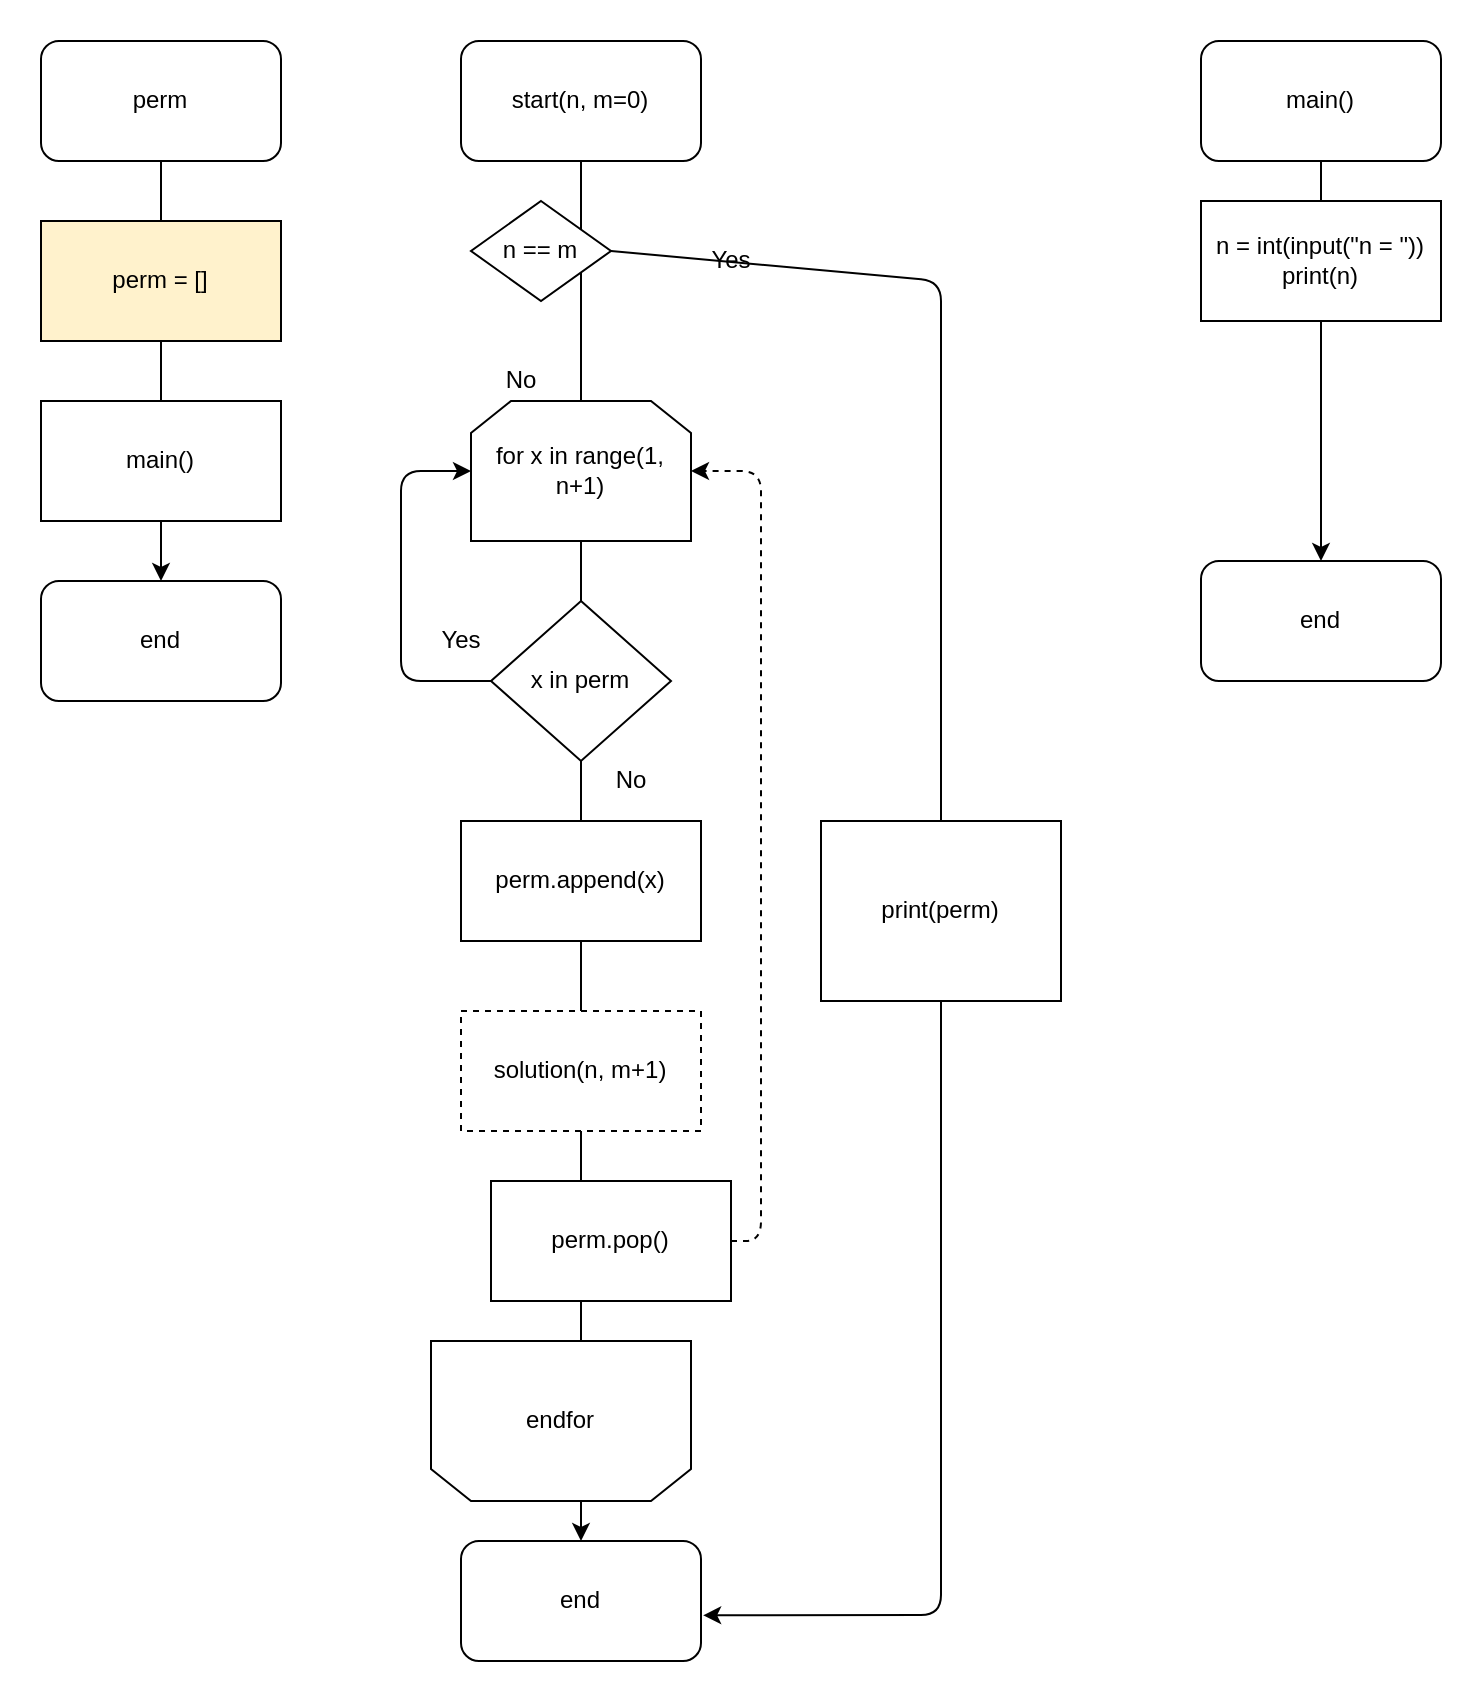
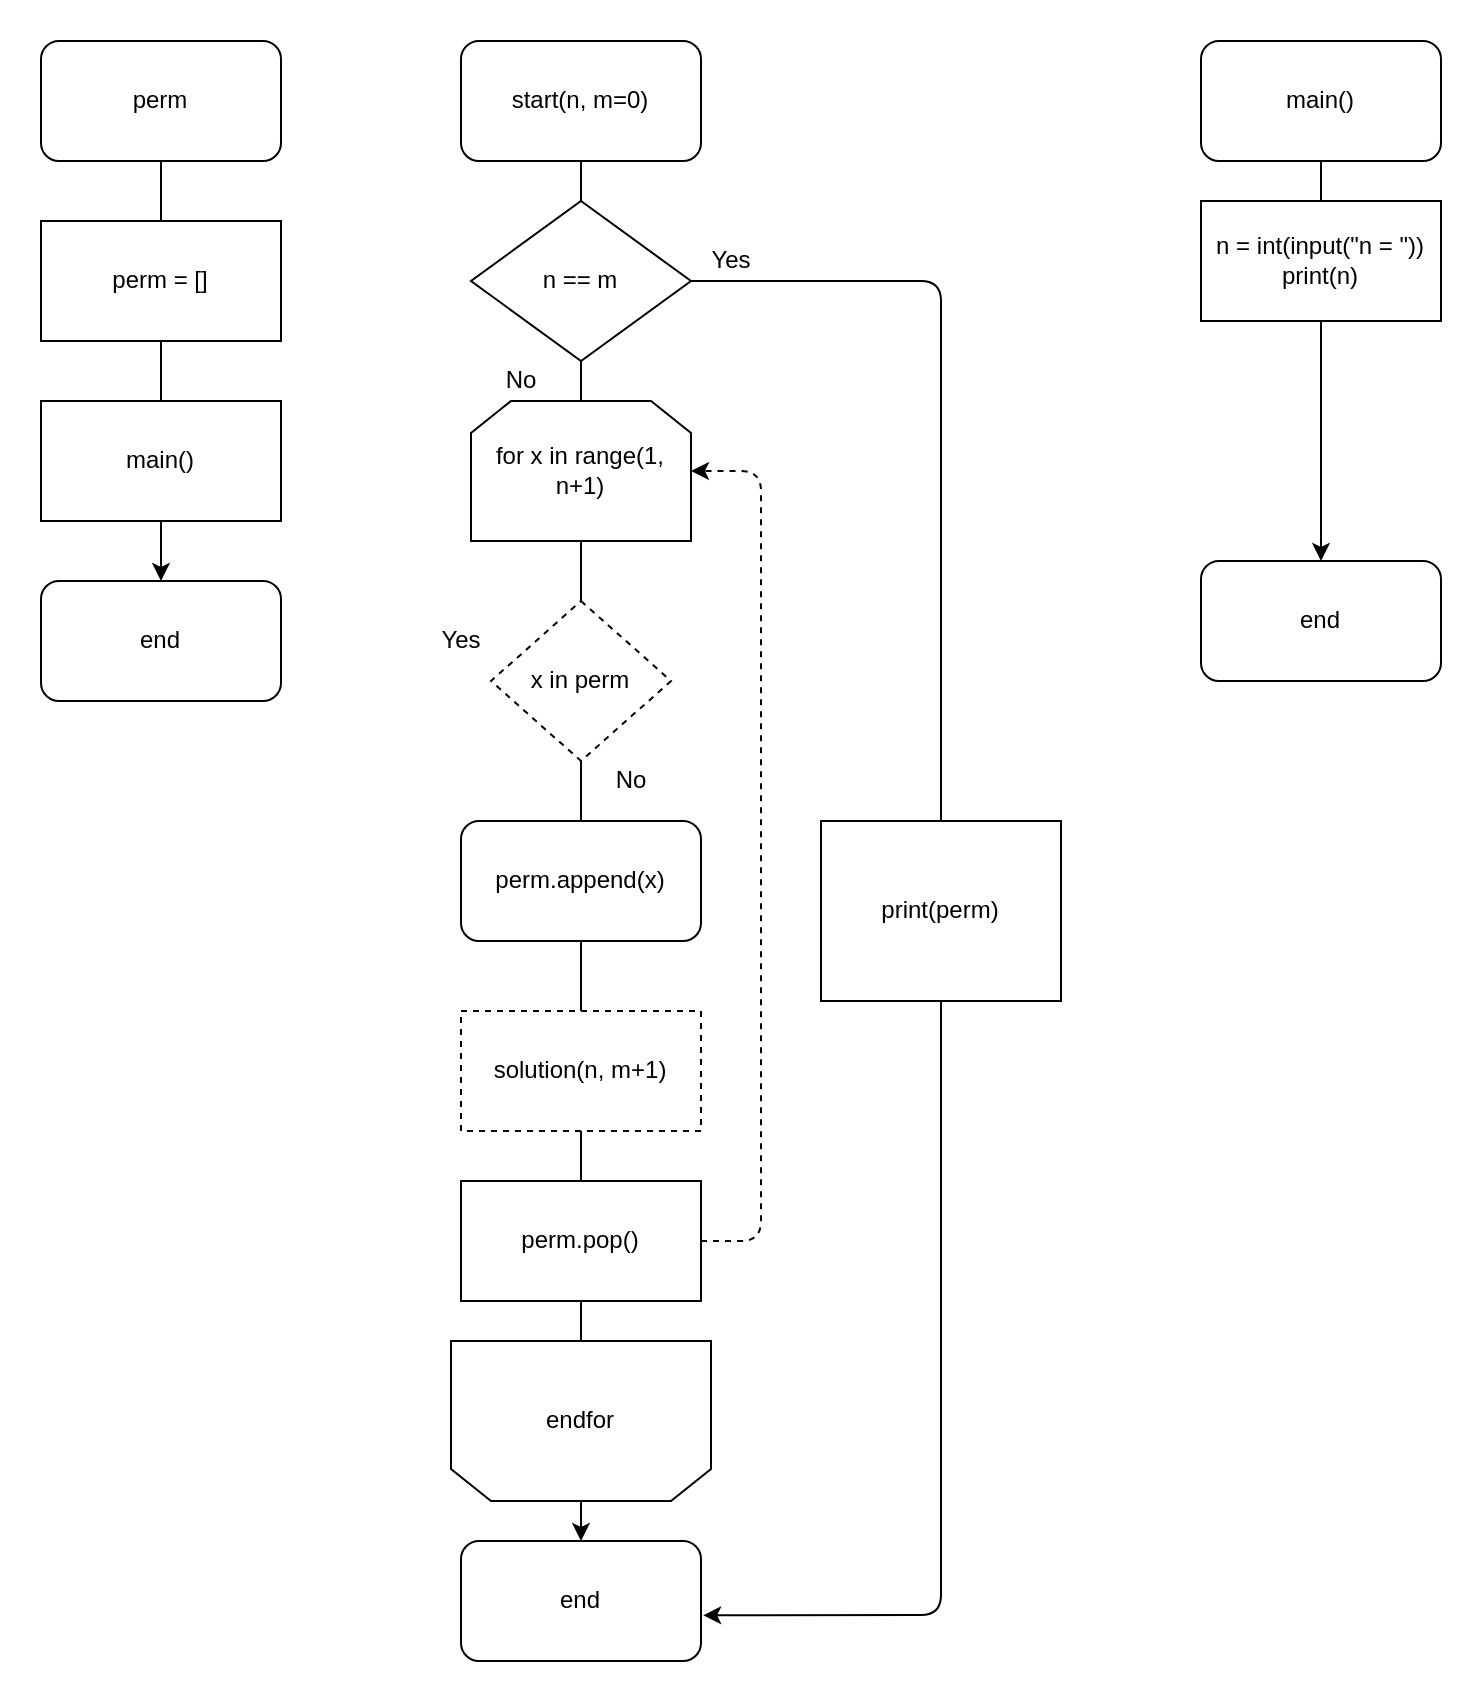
node "n == m": size 140x100 -> 220x160
node "perm = []": fillcolor #fff2cc -> #ffffff
edge "x in perm" -> "for x in range(1, n+1)": removed
node "x in perm": style solid -> dashed
node "perm.append(x)": shape rectangle -> rounded rectangle
node "perm.pop()": moved (611, 1241) -> (581, 1241)
node "endfor": moved (561, 1421) -> (581, 1421)
